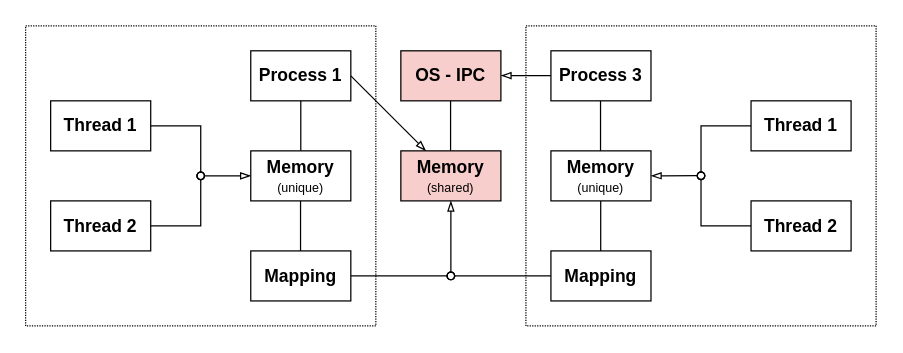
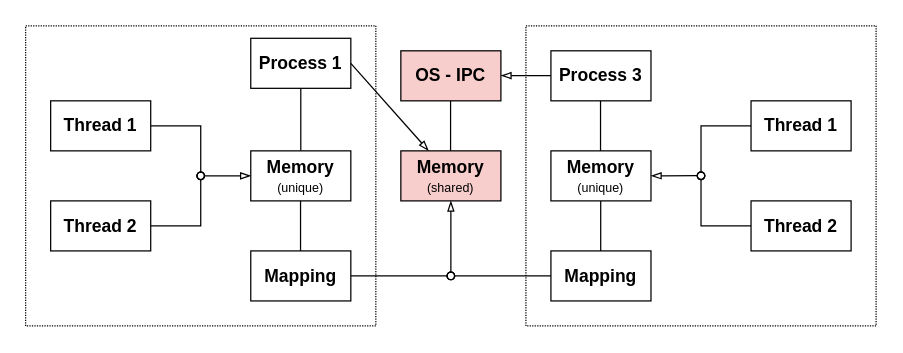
node "Process 1": moved (301, 76) -> (301, 63)
